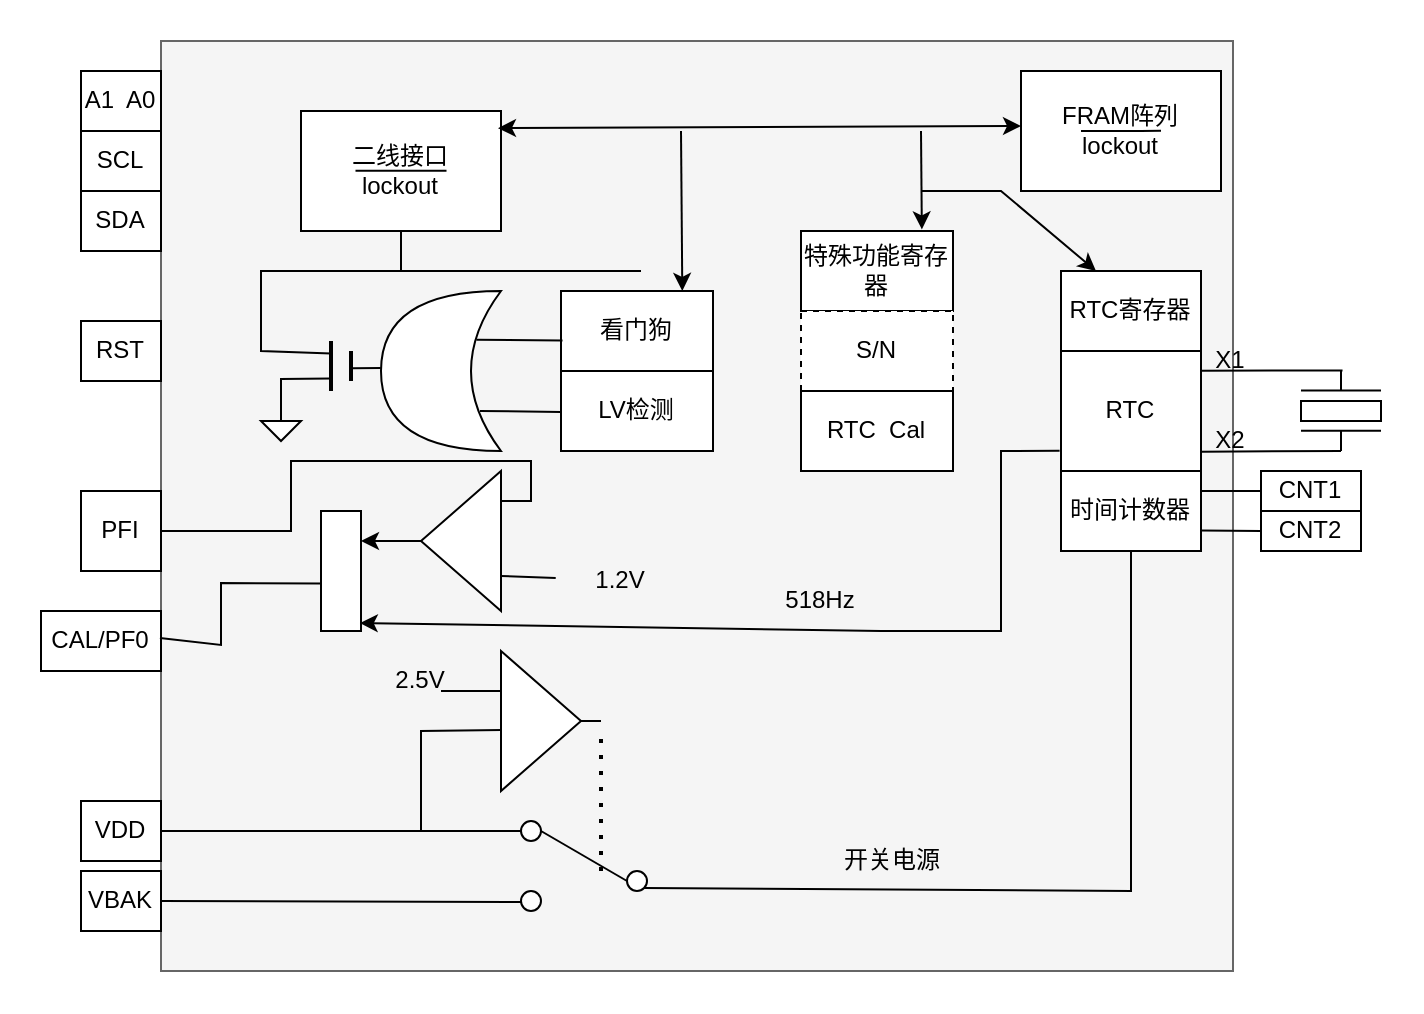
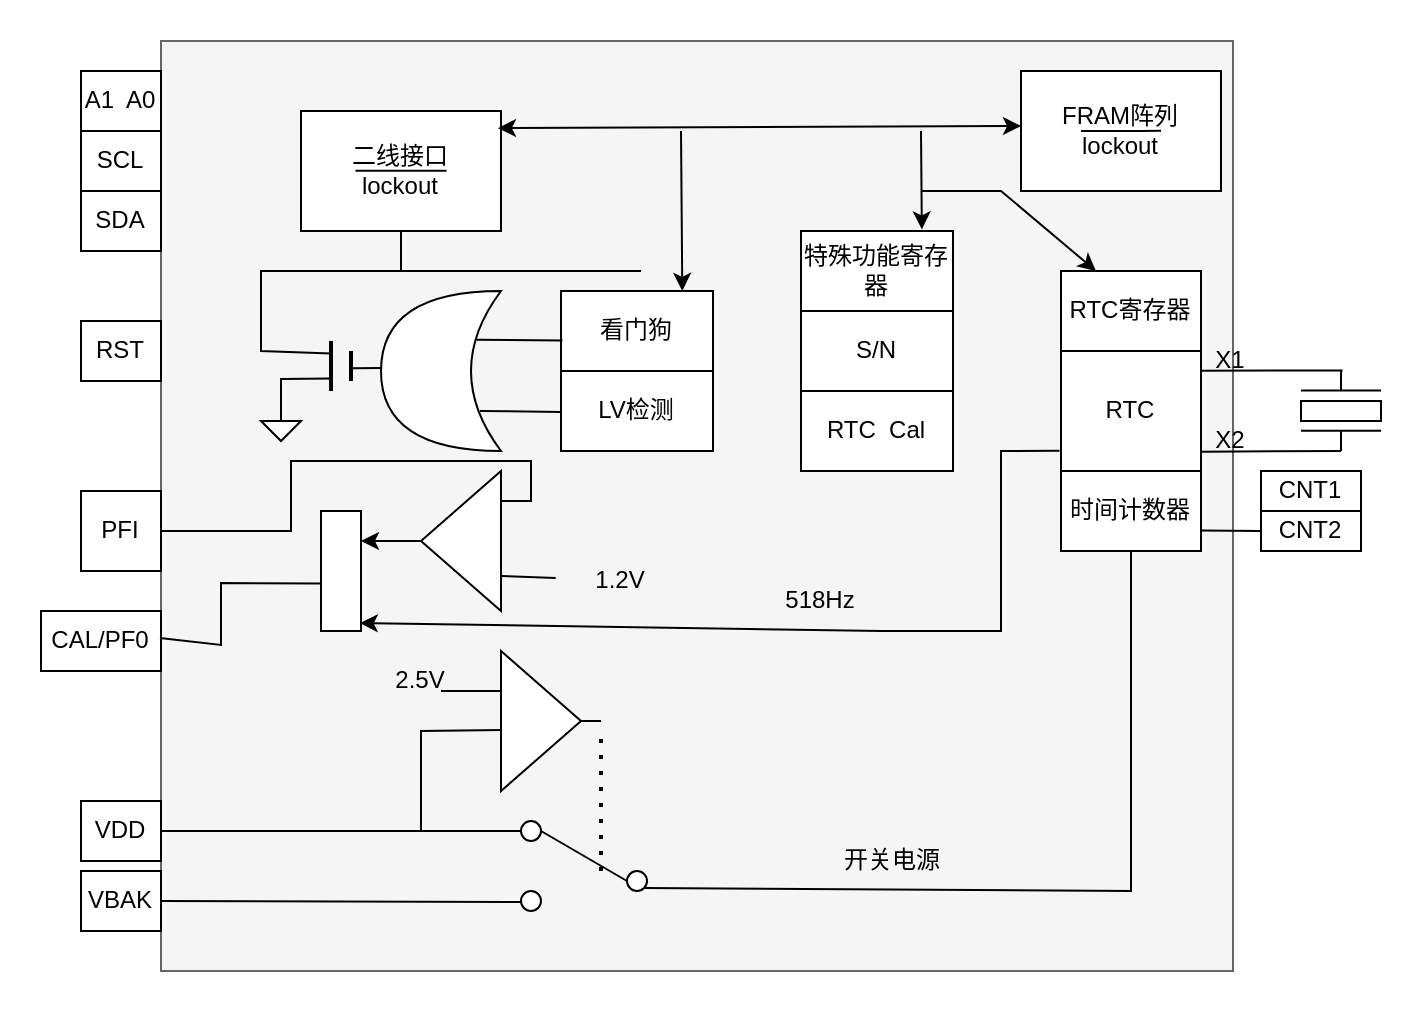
node "S/N": style dashed -> solid
edge "CNT1" -- "时间计数器": removed
